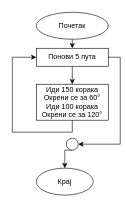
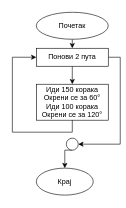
node "Понови 5 пута": label "Понови 5 пута" -> "Понови 2 пута"
